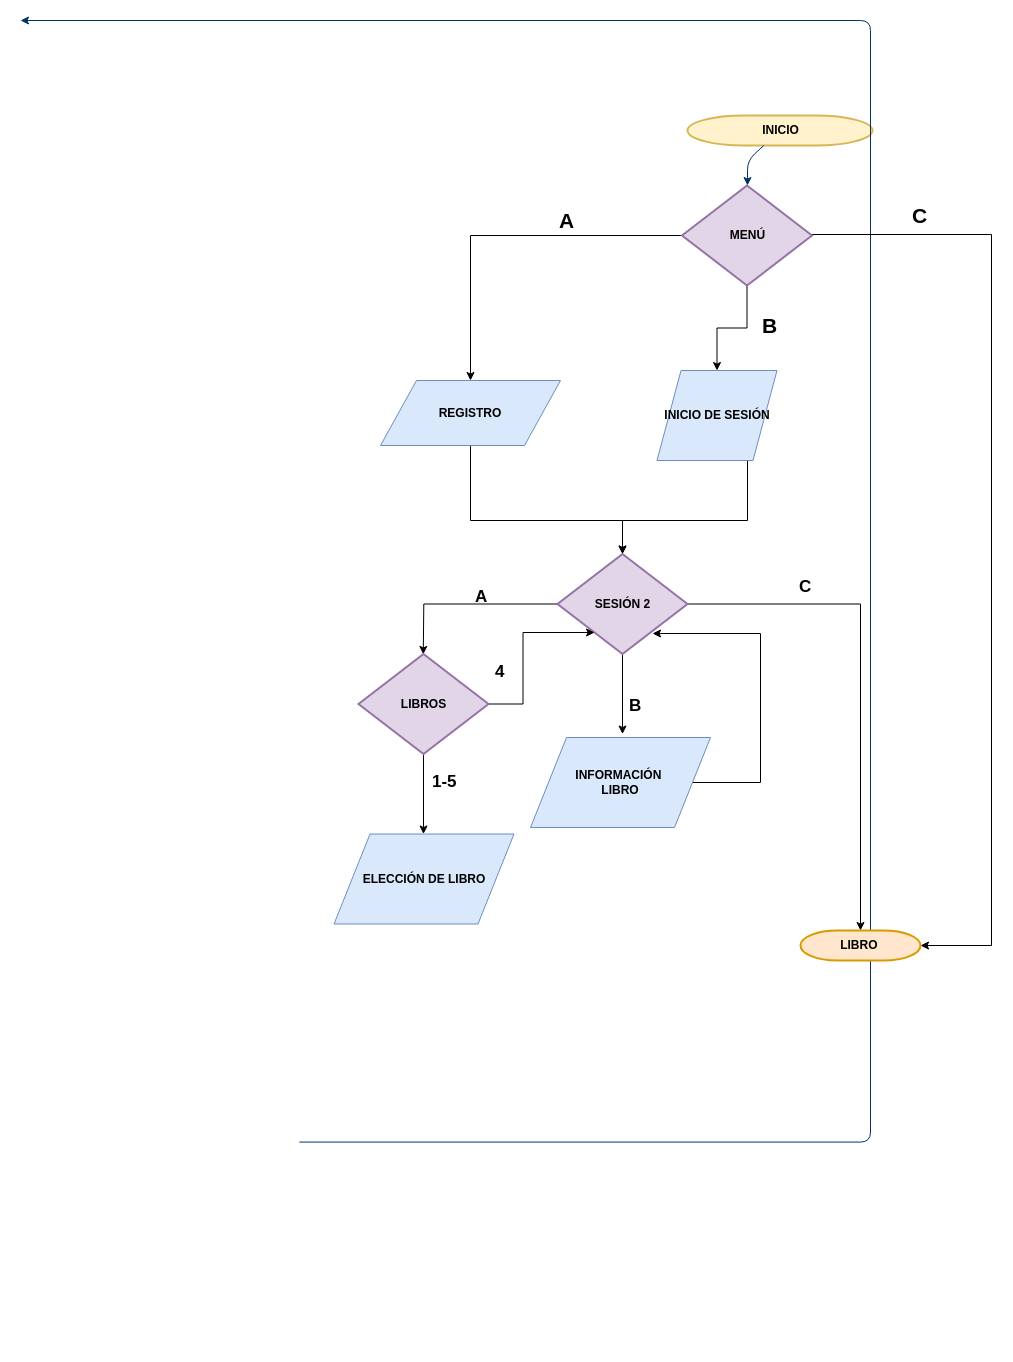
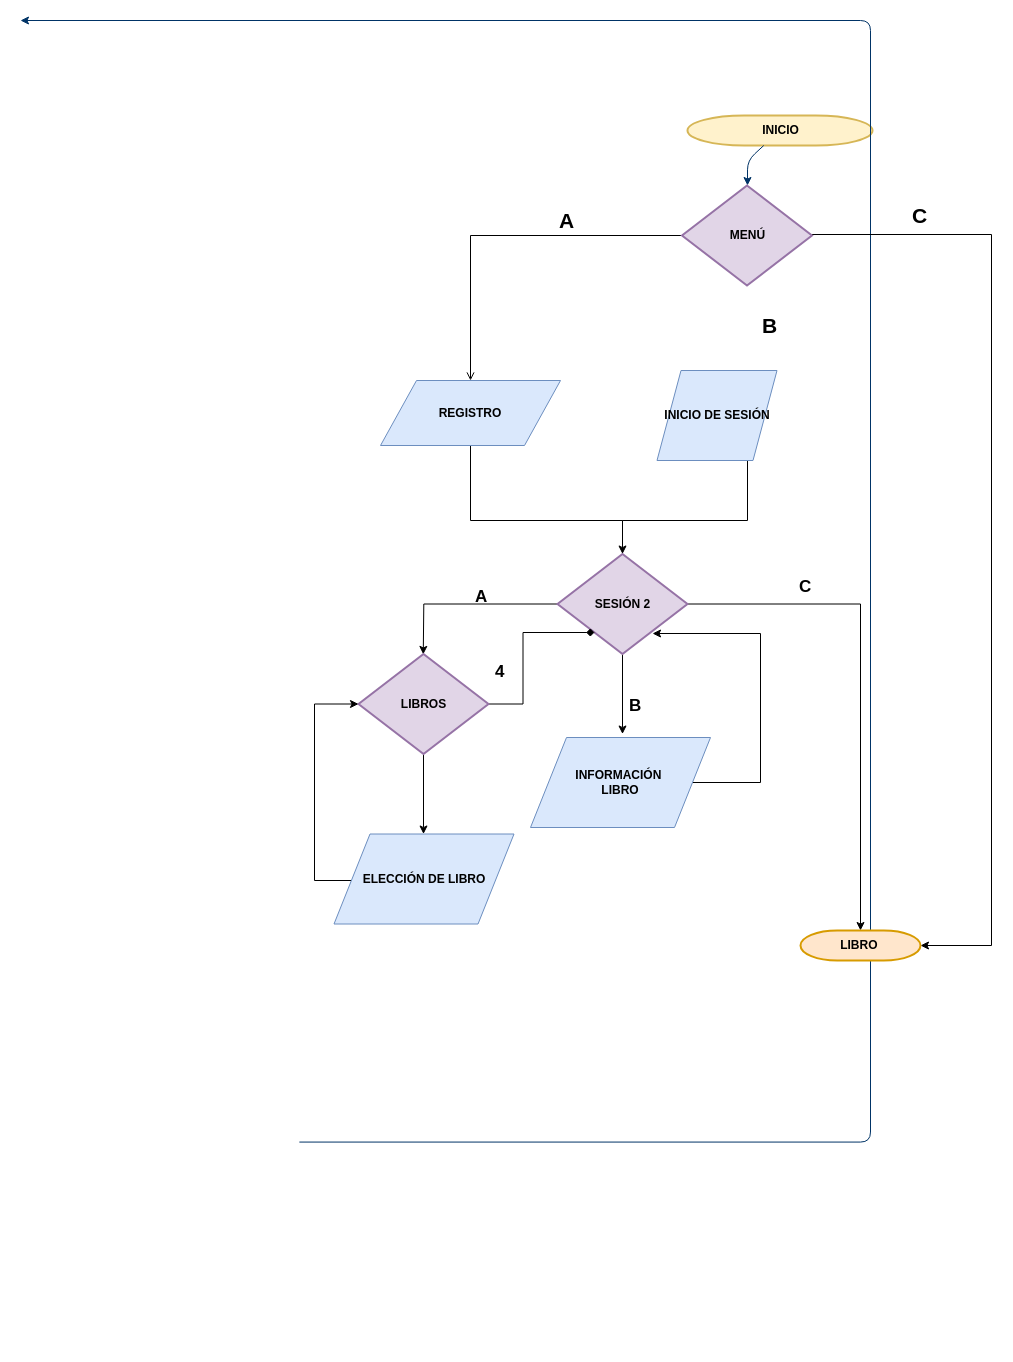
edge "MENÚ" -> "INICIO DE SESIÓN": removed
edge "MENÚ" -> "REGISTRO": arrowhead classic -> open
edge "INICIO DE SESIÓN" -> "SESIÓN 2": arrowhead classic -> none
edge "LIBROS" -> "SESIÓN 2": arrowhead classic -> diamond
node "1-5": removed
edge "ELECCIÓN DE LIBRO" -> "LIBROS": added
